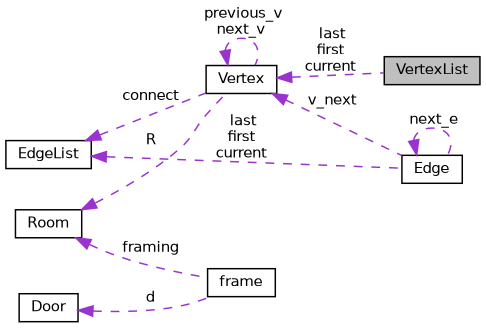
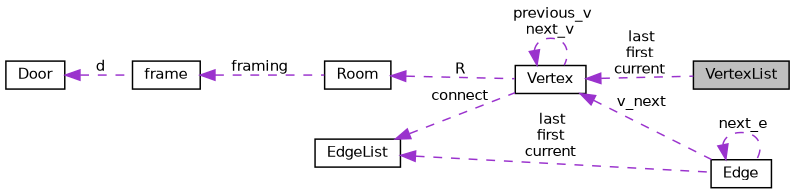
edge "frame" -> "Room": reversed
